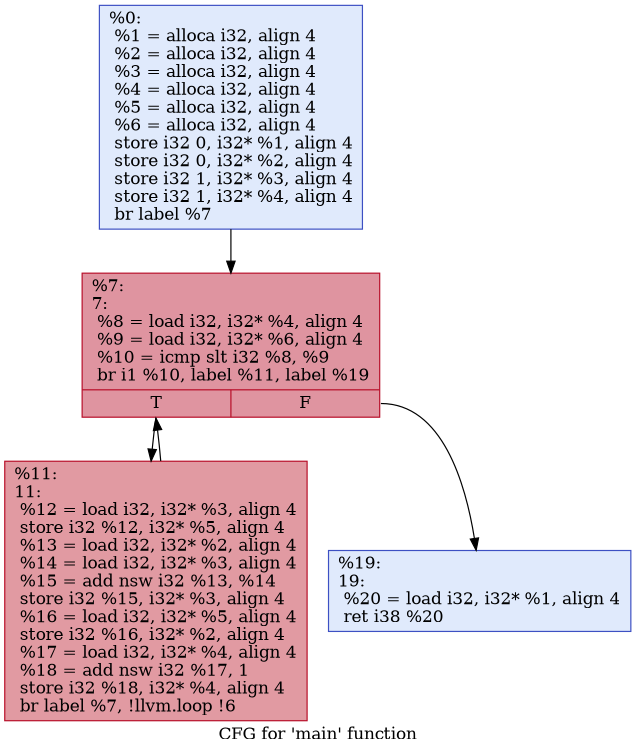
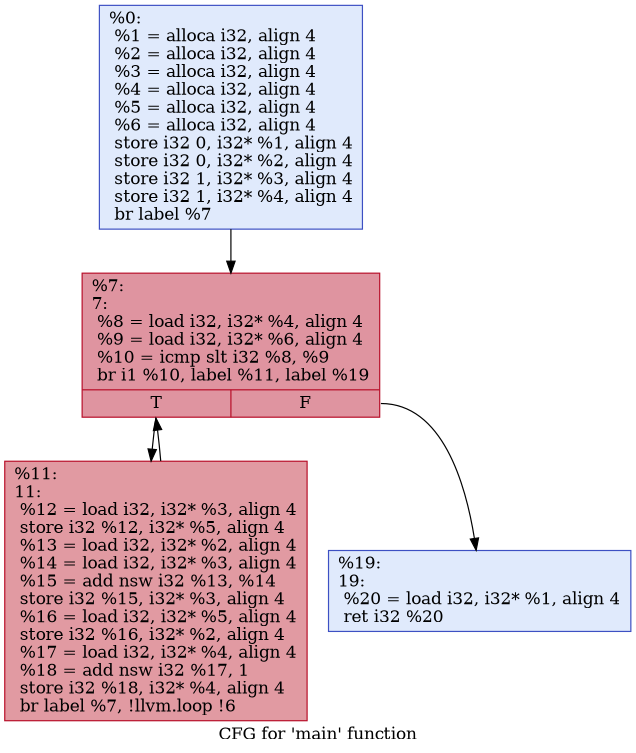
node "%19:": text "ret i38 %20" -> "ret i32 %20"
